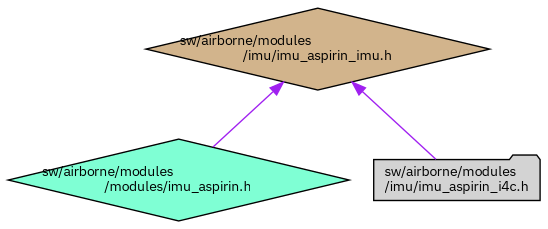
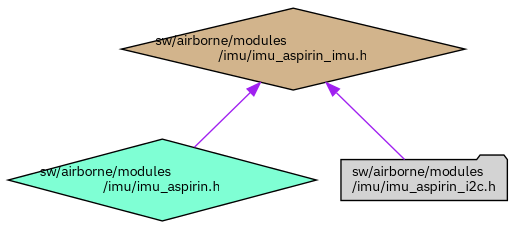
node "sw/airborne/modules /modules/imu_aspirin.h": label "sw/airborne/modules /modules/imu_aspirin.h" -> "sw/airborne/modules /imu/imu_aspirin.h"
node "sw/airborne/modules /imu/imu_aspirin_i4c.h": label "sw/airborne/modules /imu/imu_aspirin_i4c.h" -> "sw/airborne/modules /imu/imu_aspirin_i2c.h"
